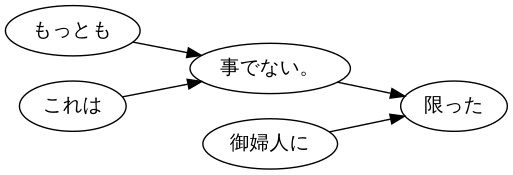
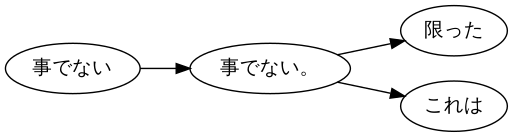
node "もっとも": label "もっとも" -> "事でない"
edge "これは" -> "事でない。": reversed
node "御婦人に": removed
